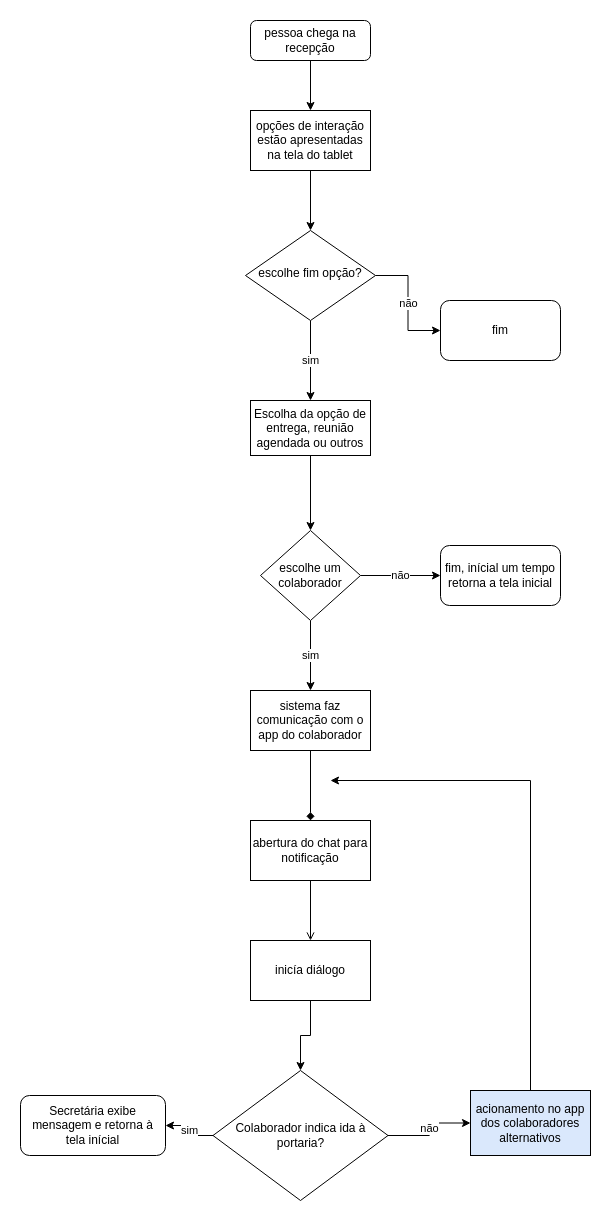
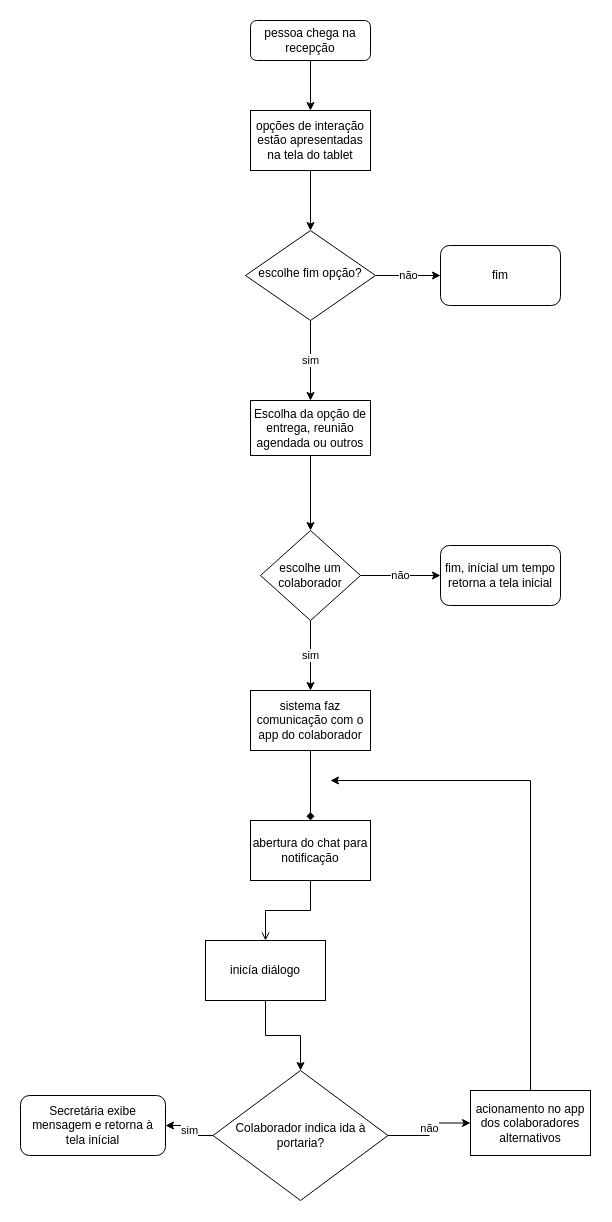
node "fim": moved (501, 331) -> (501, 276)
node "inicía diálogo": moved (311, 971) -> (266, 971)
node "acionamento no app dos colaboradores alternativos": fillcolor #dae8fc -> #ffffff
